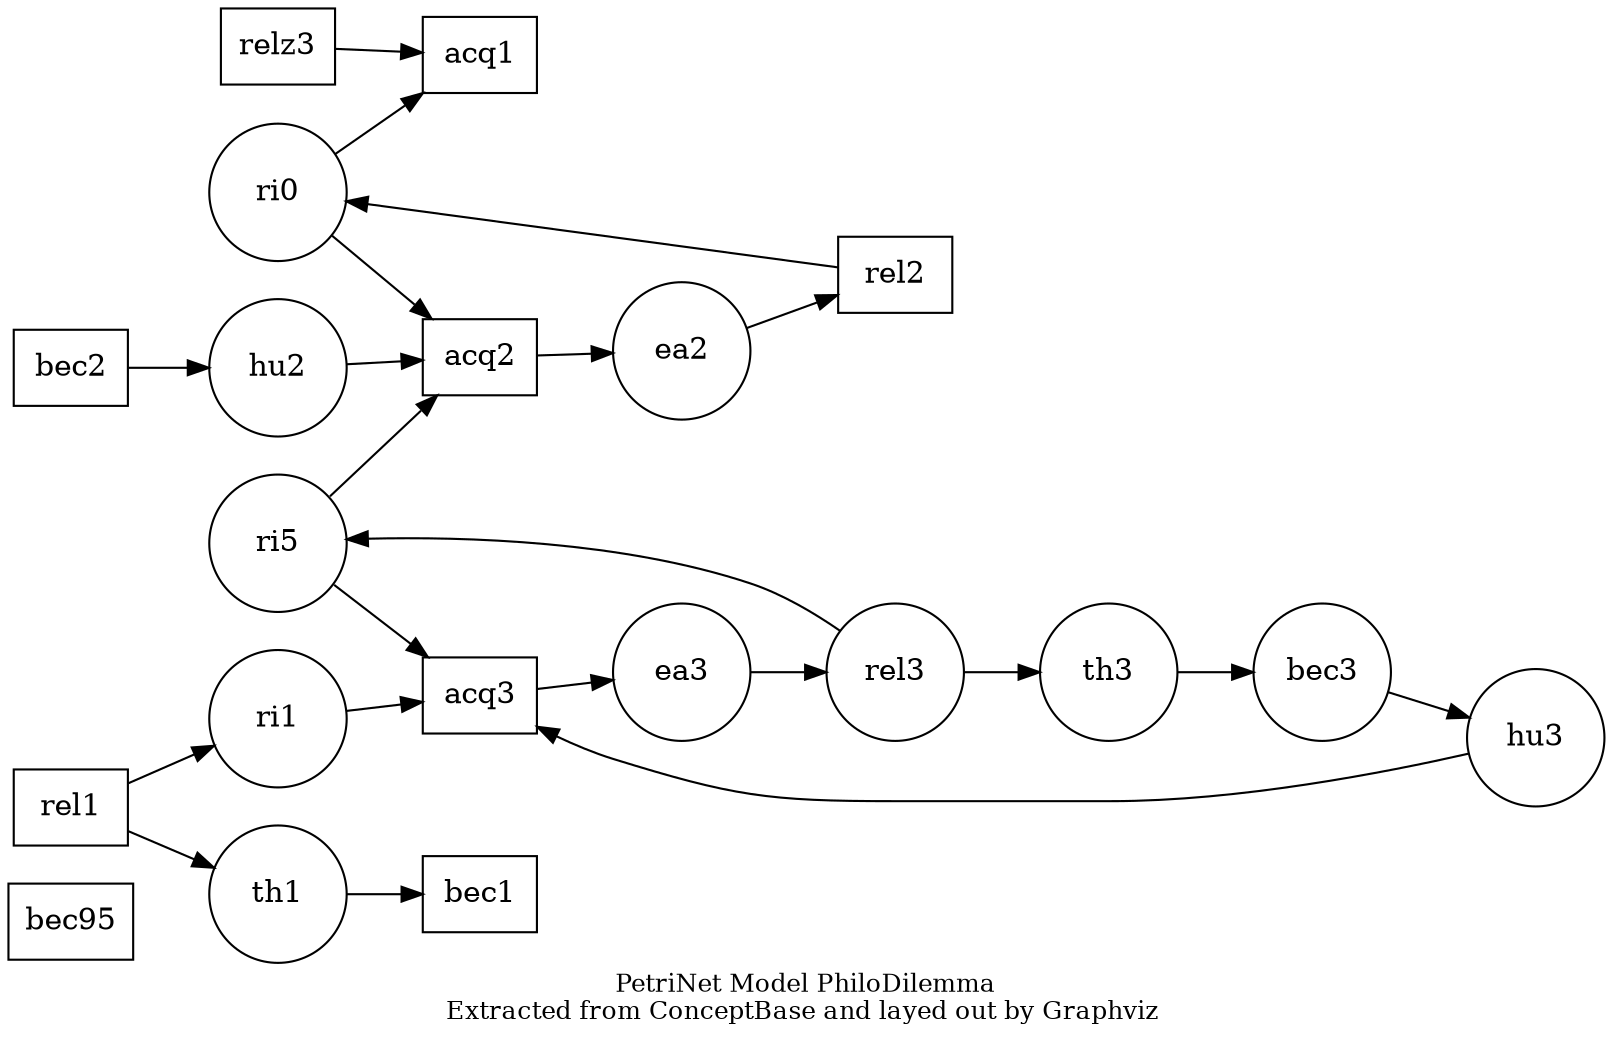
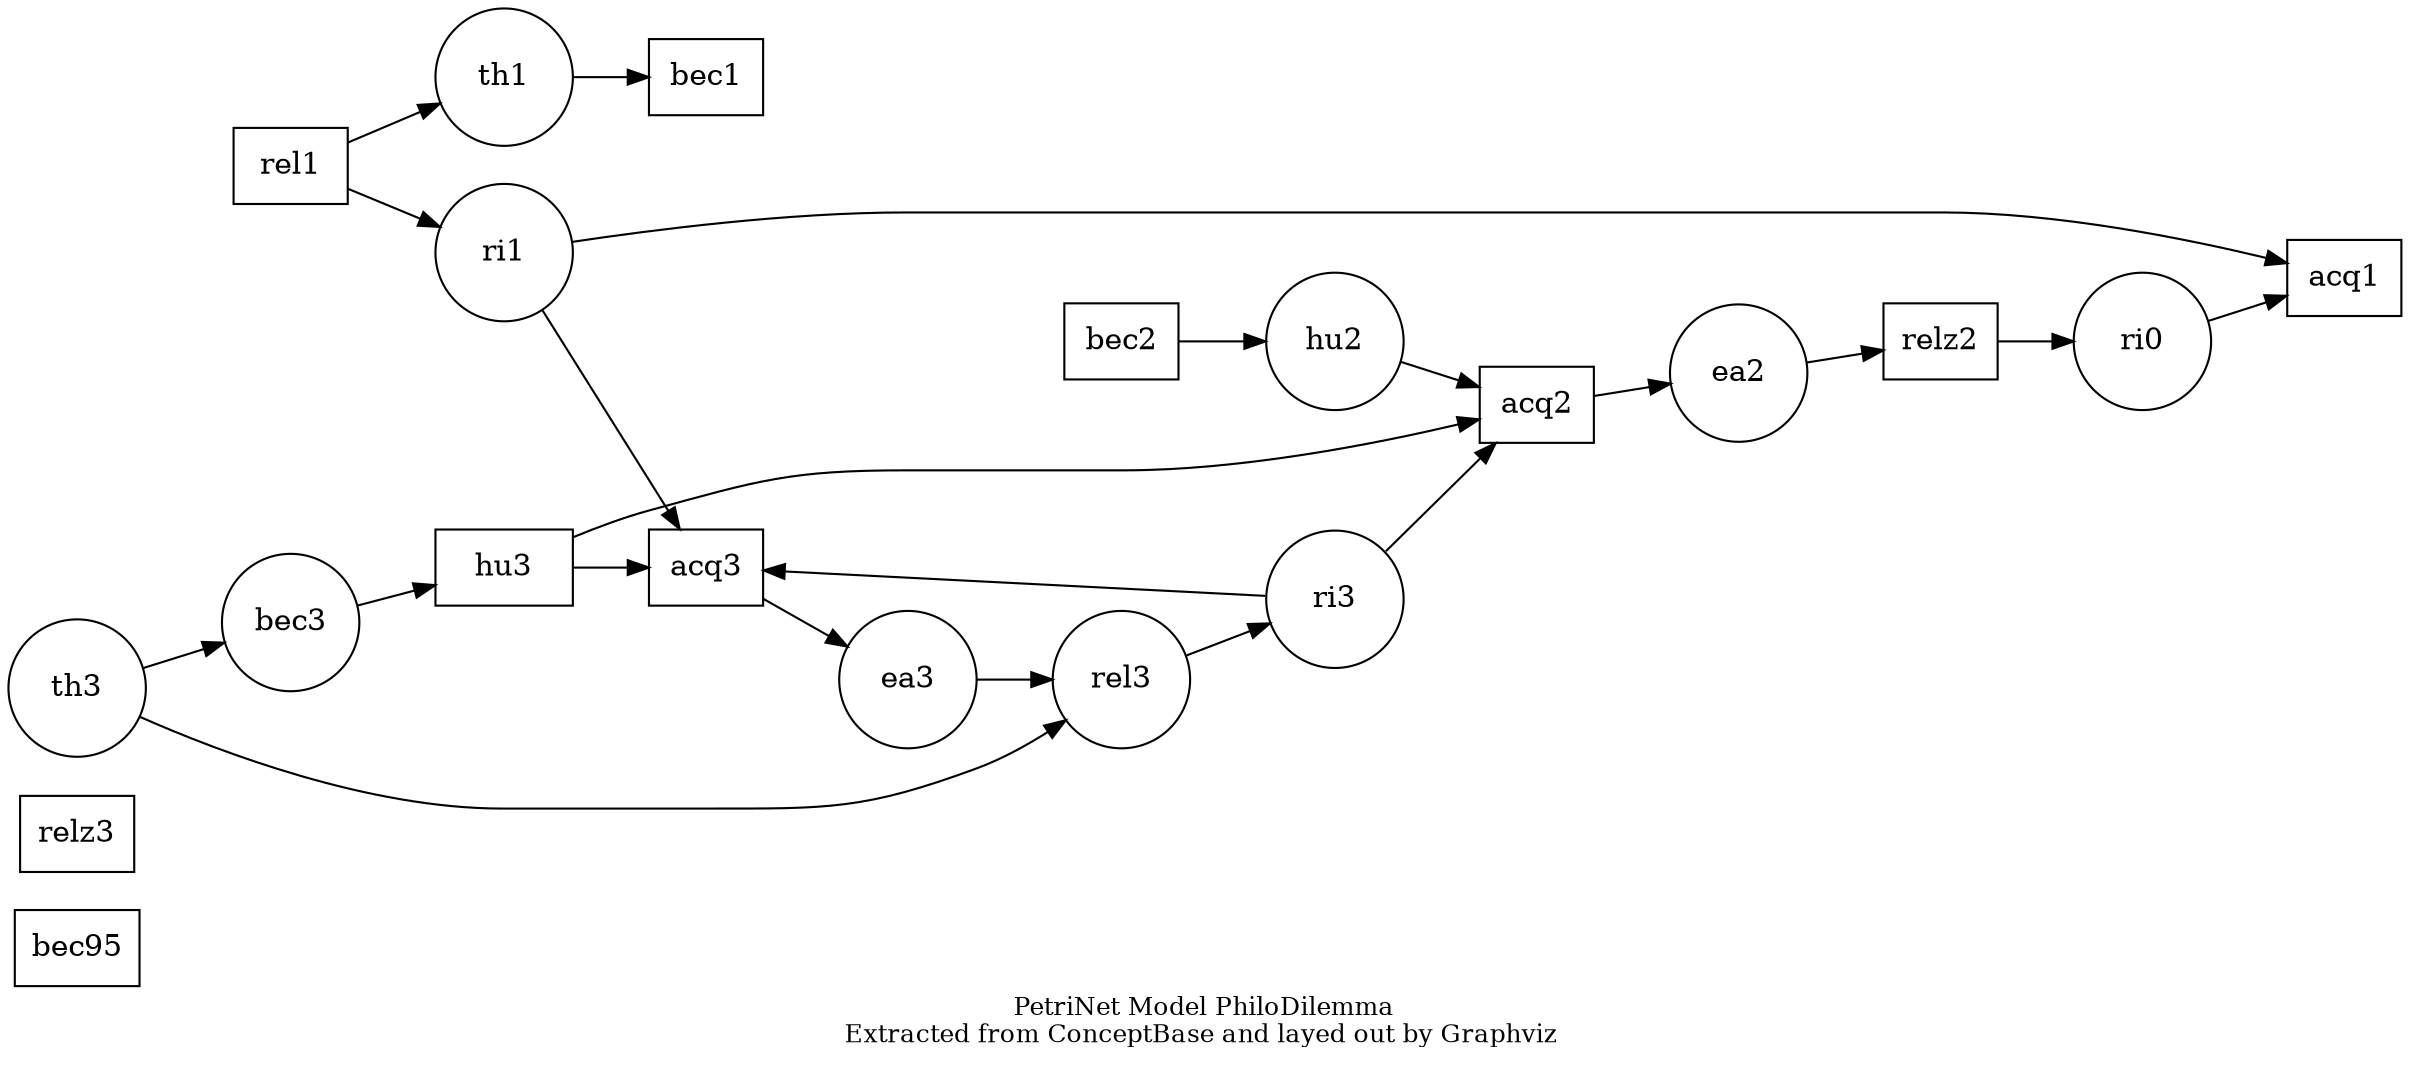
edge "relz3" -> "acq1": now "ri1" -> "acq1"
edge "ri0" -> "acq2": now "hu3" -> "acq2"
node "rel2": label "rel2" -> "relz2"
node "ri5": label "ri5" -> "ri3"
edge "rel3" -> "th3": reversed
node "hu3": shape circle -> box
